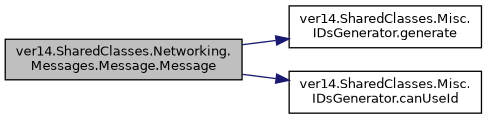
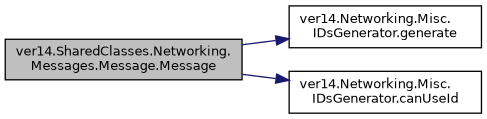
node "ver14.SharedClasses.Misc. IDsGenerator.generate": label "ver14.SharedClasses.Misc. IDsGenerator.generate" -> "ver14.Networking.Misc. IDsGenerator.generate"
node "ver14.SharedClasses.Misc. IDsGenerator.canUseId": label "ver14.SharedClasses.Misc. IDsGenerator.canUseId" -> "ver14.Networking.Misc. IDsGenerator.canUseId"
